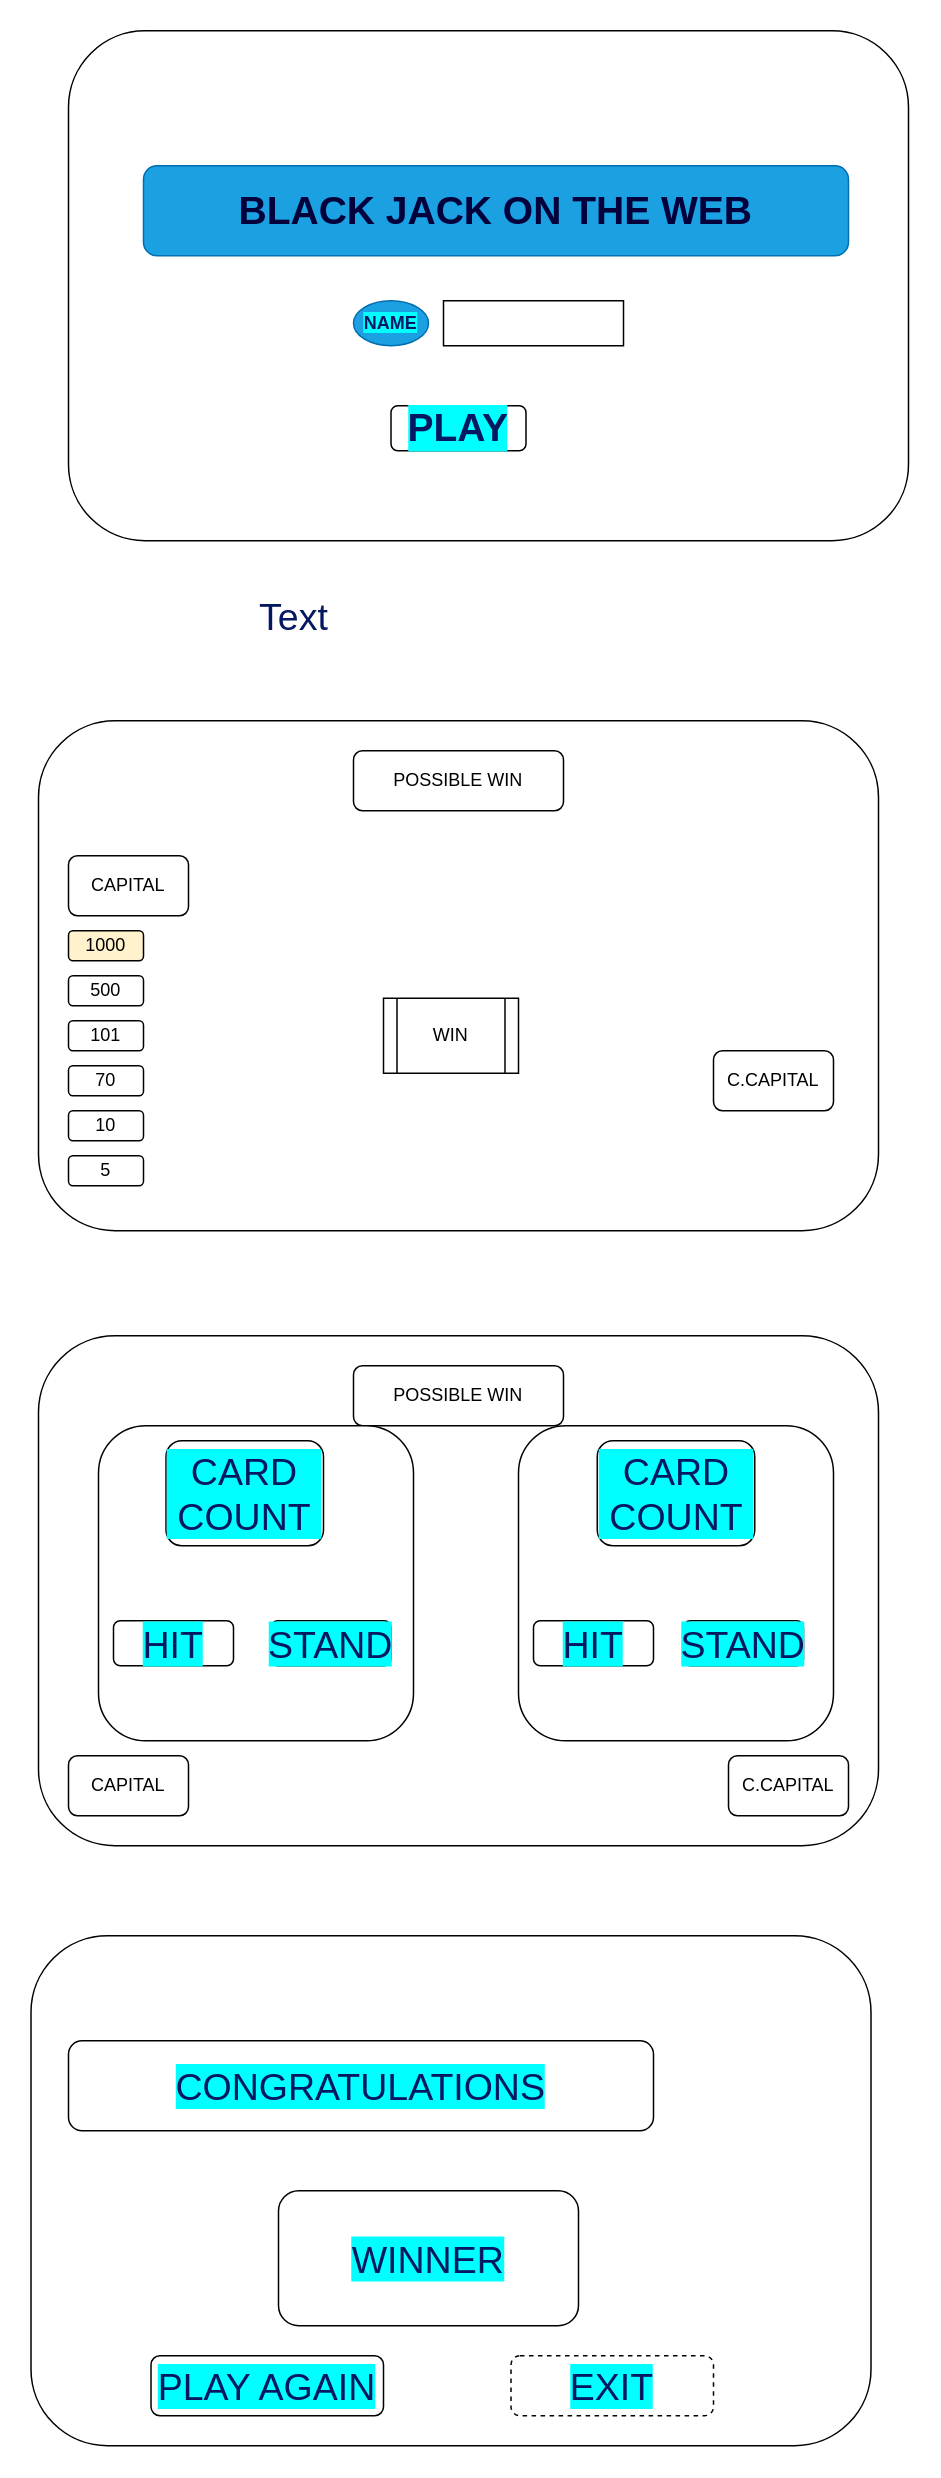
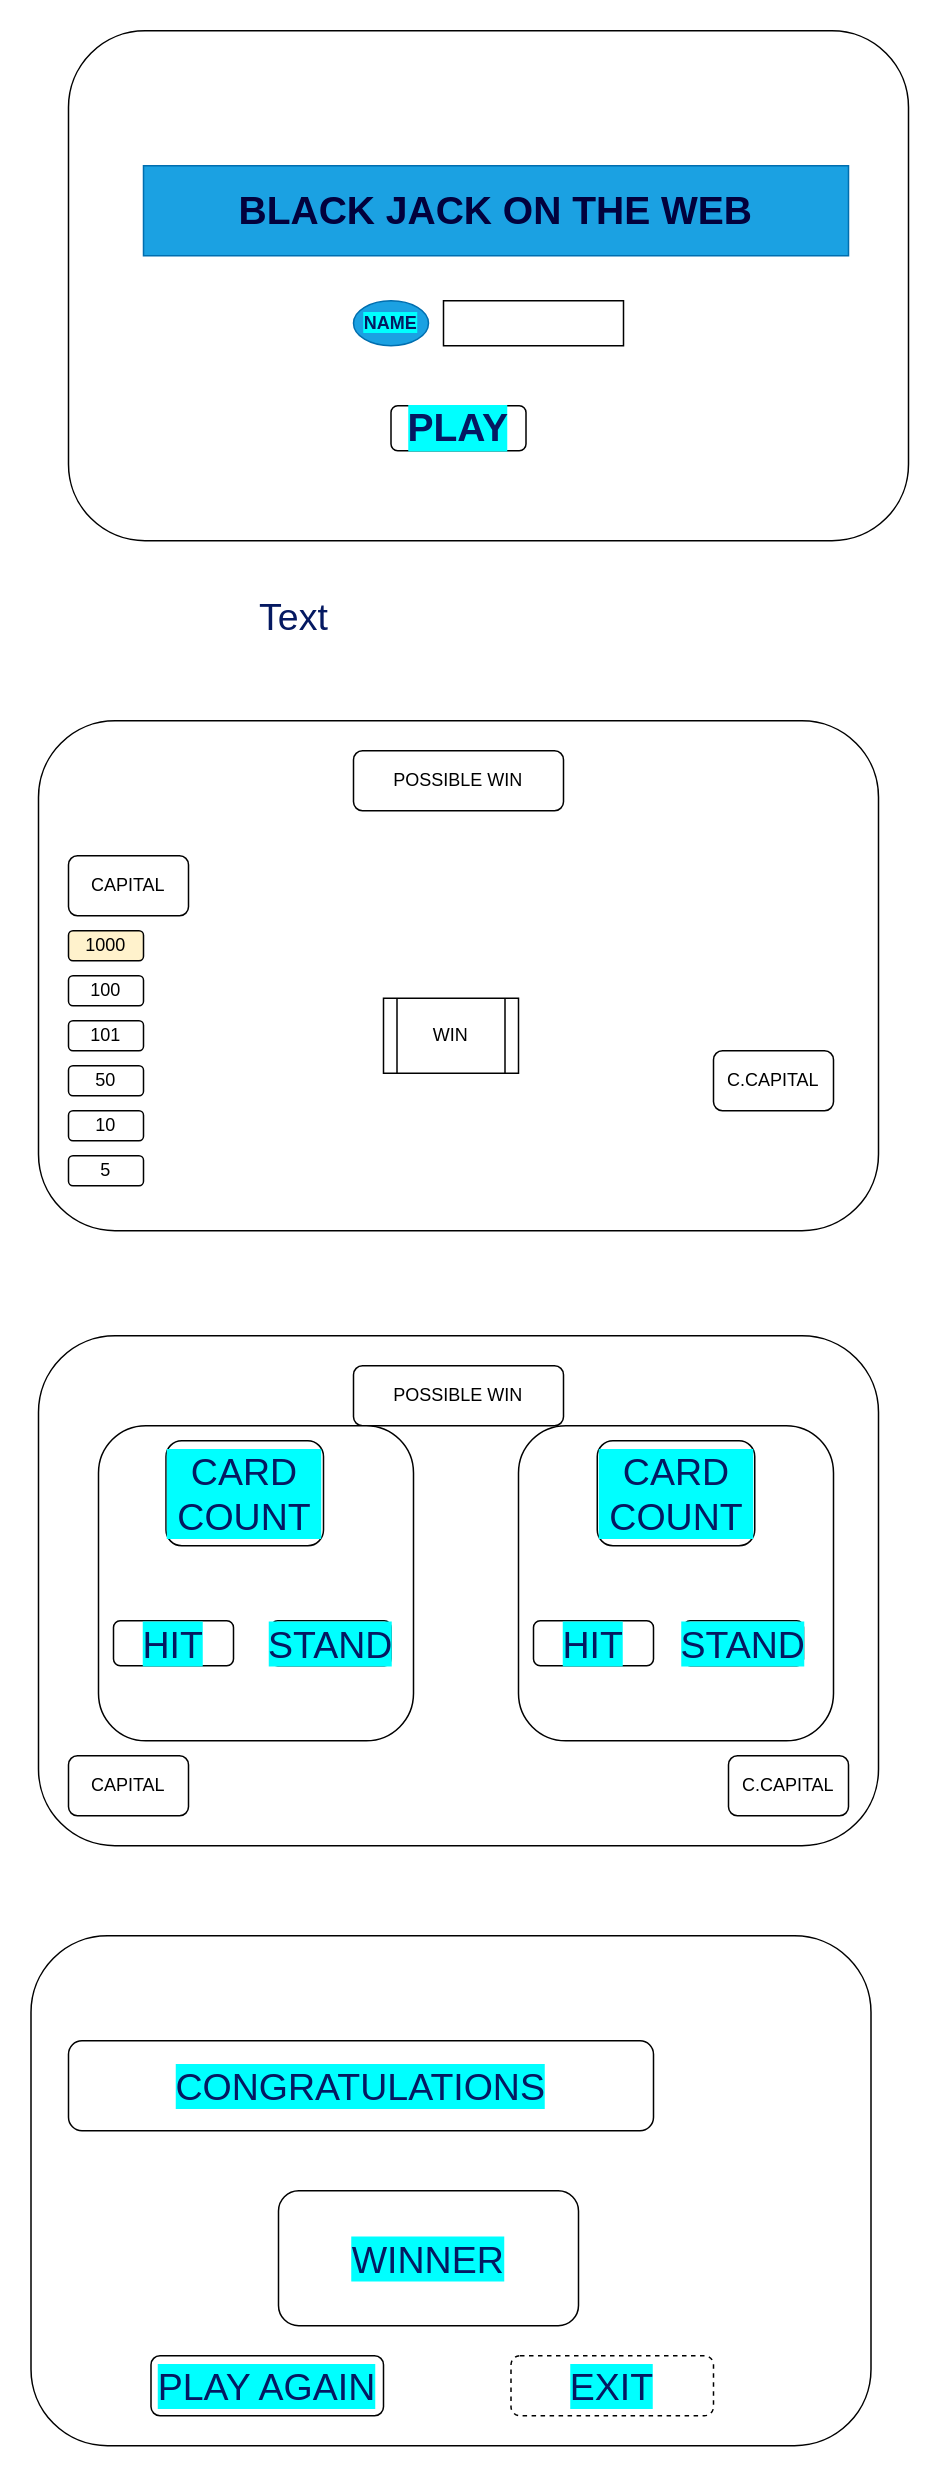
node "BLACK JACK ON THE WEB": shape rounded rectangle -> rectangle
node "500": label "500" -> "100"
node "70": label "70" -> "50"
